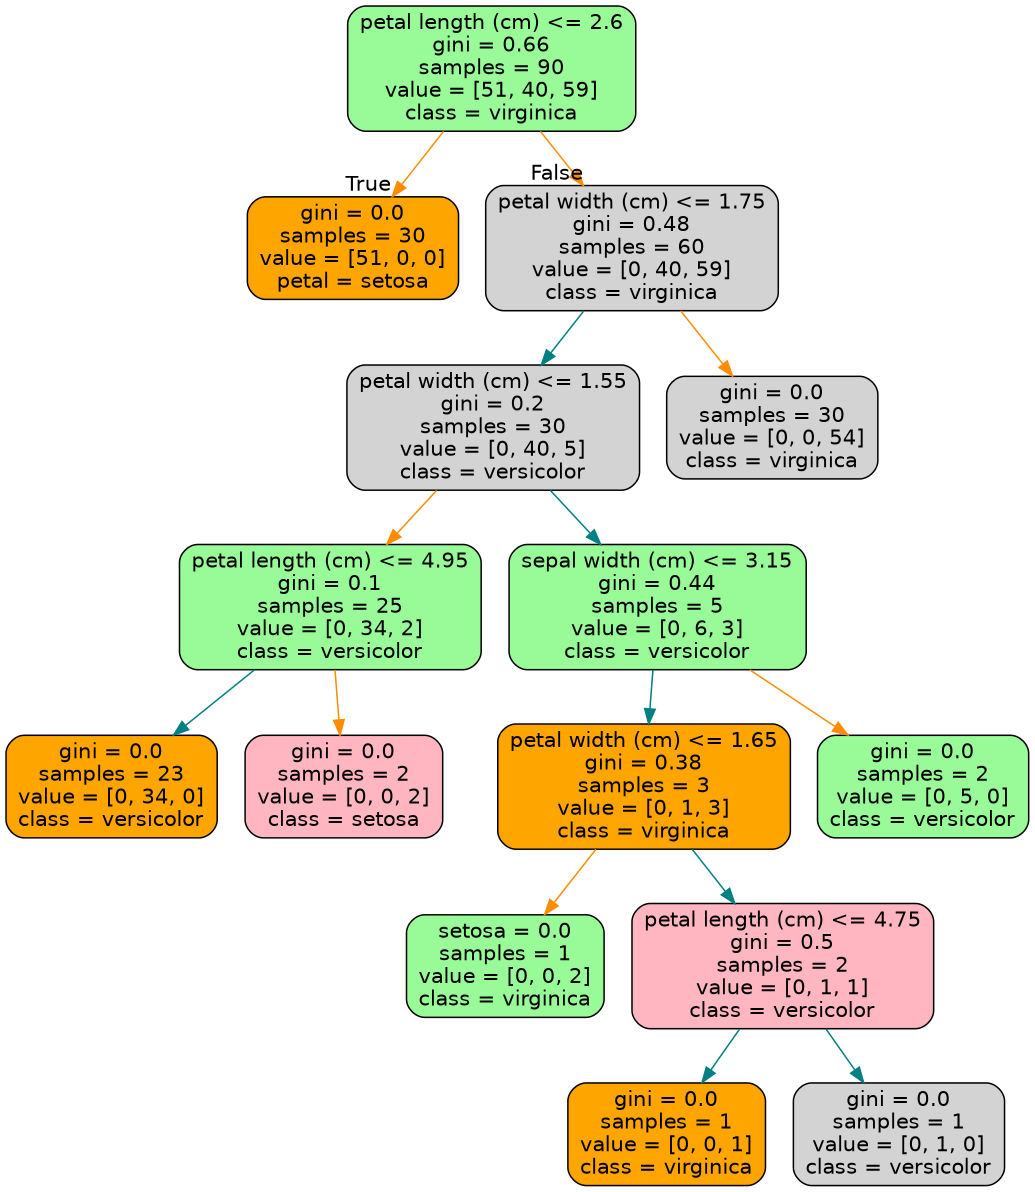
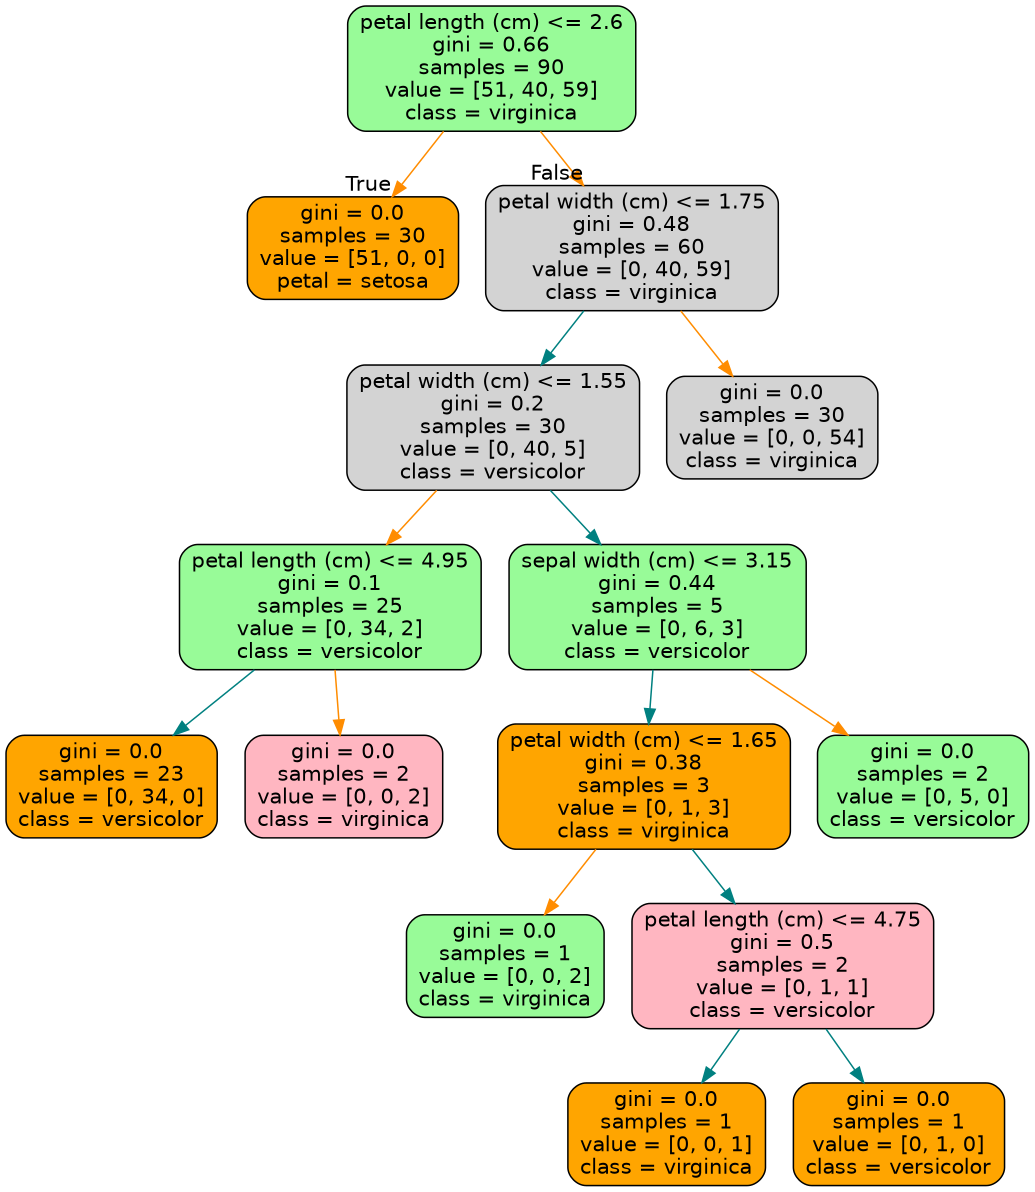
node "gini = 0.0 samples = 2 value = [0, 0, 2] class = setosa": label "gini = 0.0 samples = 2 value = [0, 0, 2] class = setosa" -> "gini = 0.0 samples = 2 value = [0, 0, 2] class = virginica"
node "setosa = 0.0 samples = 1 value = [0, 0, 2] class = virginica": label "setosa = 0.0 samples = 1 value = [0, 0, 2] class = virginica" -> "gini = 0.0 samples = 1 value = [0, 0, 2] class = virginica"
node "gini = 0.0 samples = 1 value = [0, 1, 0] class = versicolor": fillcolor lightgrey -> orange
